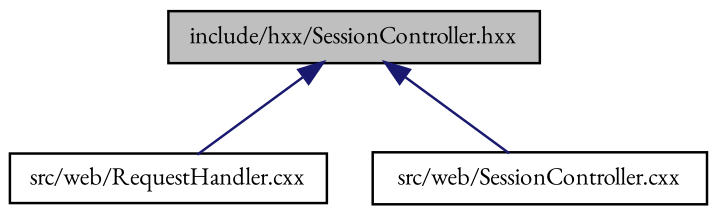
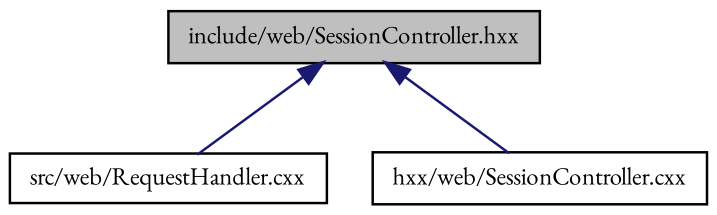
node "include/hxx/SessionController.hxx": label "include/hxx/SessionController.hxx" -> "include/web/SessionController.hxx"
node "src/web/SessionController.cxx": label "src/web/SessionController.cxx" -> "hxx/web/SessionController.cxx"
